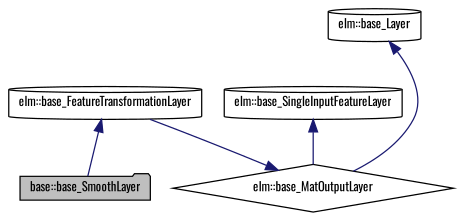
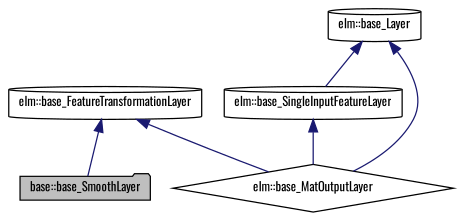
edge "elm::base_SingleInputFeatureLayer" -> "elm::base_Layer": added
edge "elm::base_FeatureTransformationLayer" -> "elm::base_MatOutputLayer": reversed
